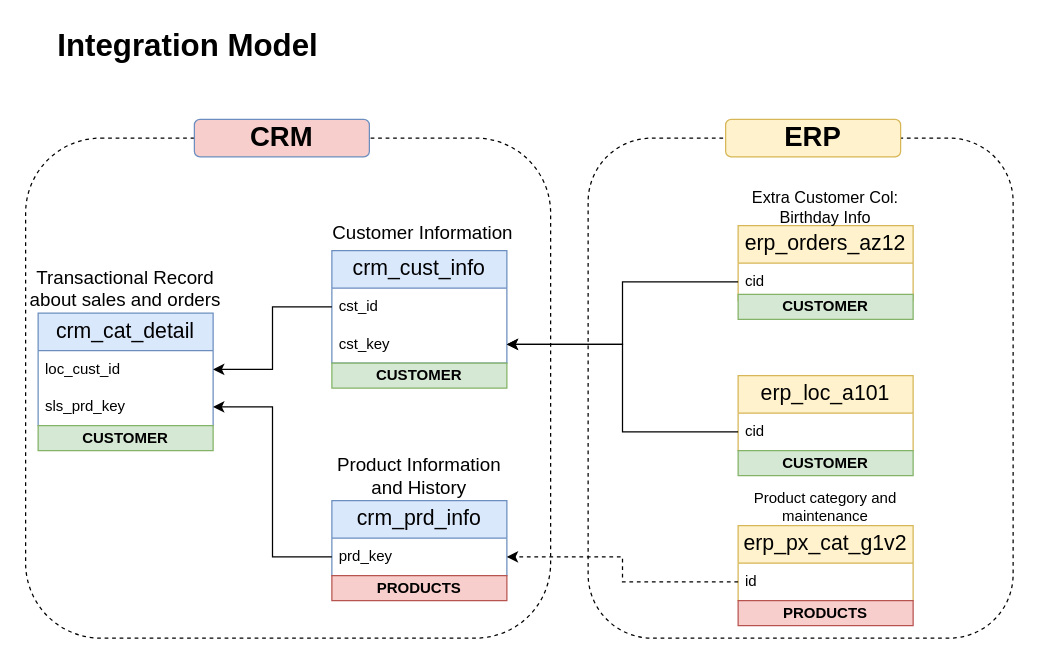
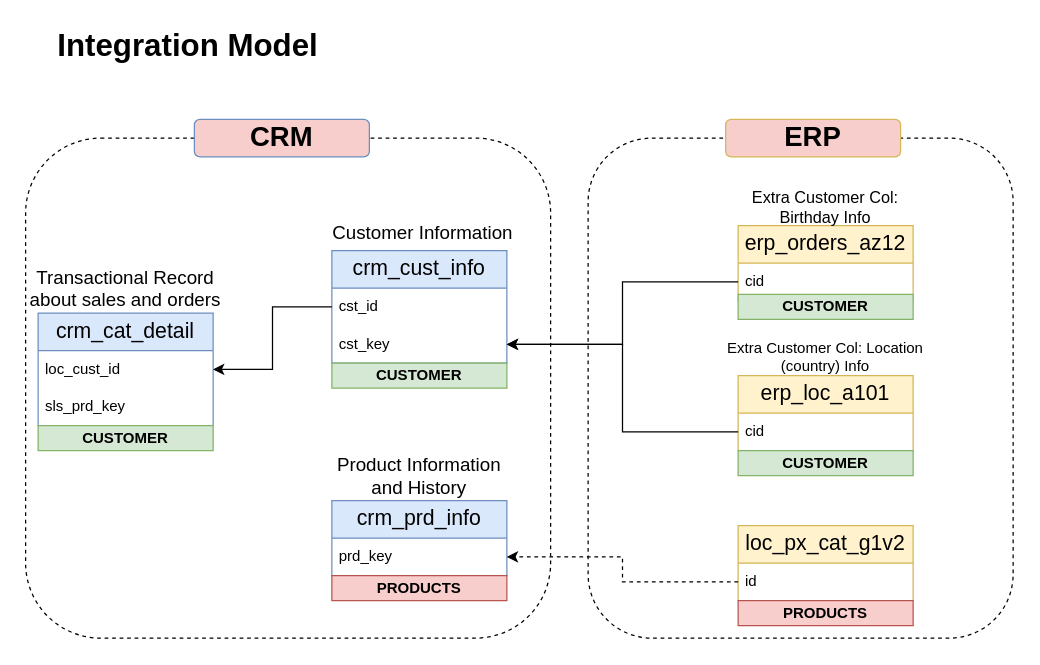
node "ERP": fillcolor #fff2cc -> #f8cecc
node "Extra Customer Col: Location (country) Info": added
edge "prd_key" -> "sls_prd_key": removed
node "Product category and maintenance": removed
node "erp_px_cat_g1v2": label "erp_px_cat_g1v2" -> "loc_px_cat_g1v2"
